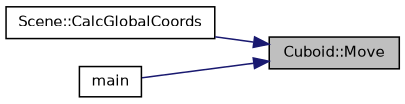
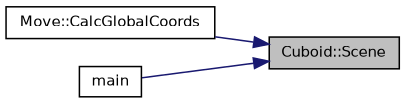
node "Scene::CalcGlobalCoords": label "Scene::CalcGlobalCoords" -> "Move::CalcGlobalCoords"
node "Cuboid::Move": label "Cuboid::Move" -> "Cuboid::Scene"
